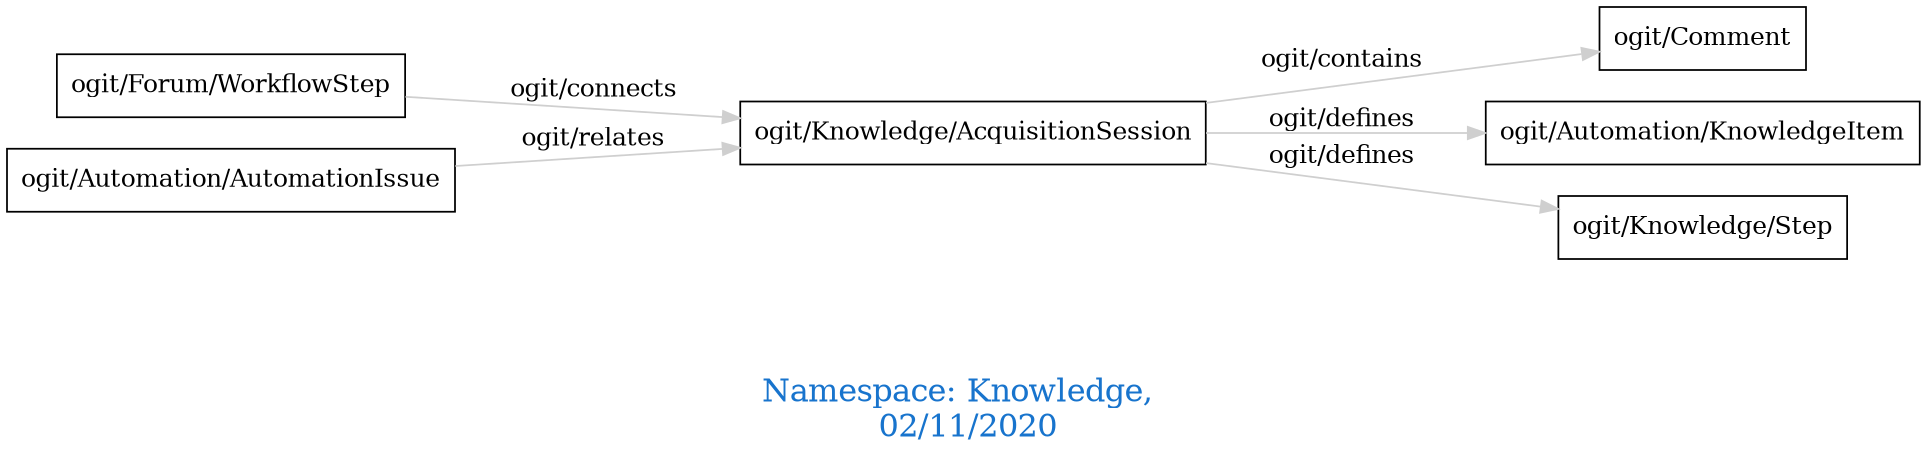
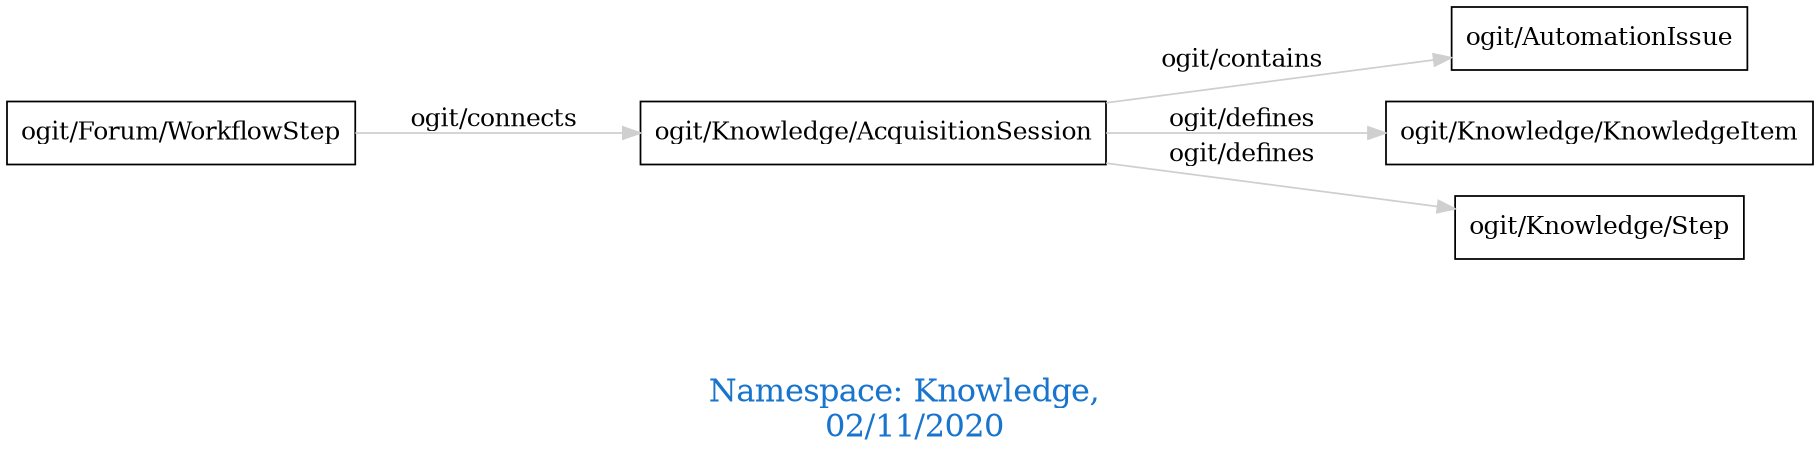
node "ogit/Comment": label "ogit/Comment" -> "ogit/AutomationIssue"
node "ogit/Automation/KnowledgeItem": label "ogit/Automation/KnowledgeItem" -> "ogit/Knowledge/KnowledgeItem"
node "ogit/Automation/AutomationIssue": removed
